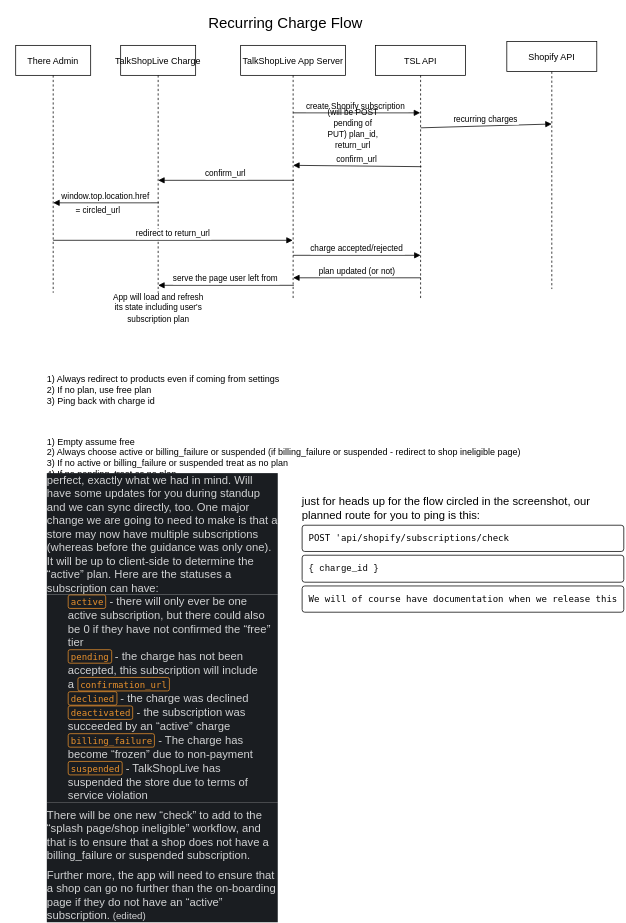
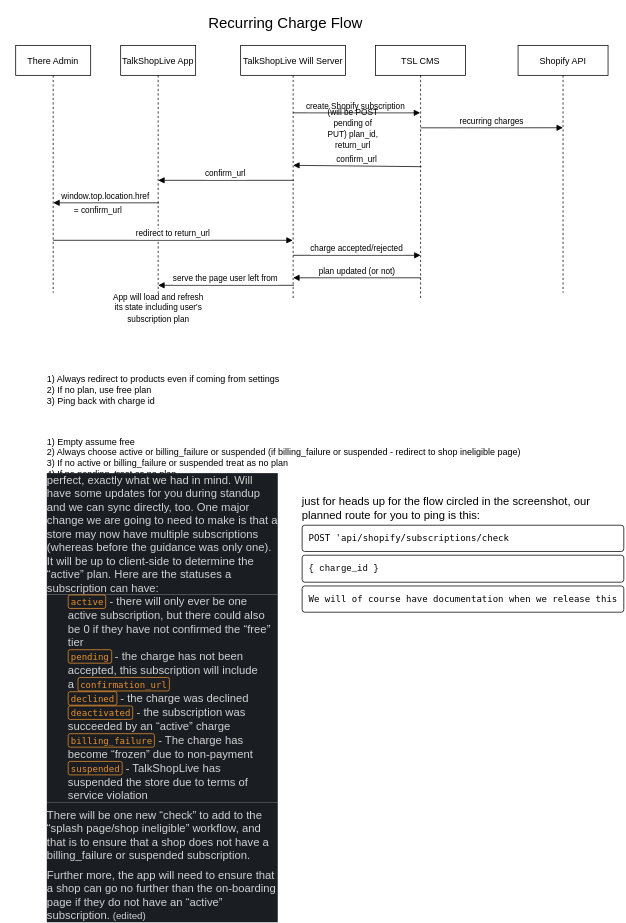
node "TalkShopLive Charge": label "TalkShopLive Charge" -> "TalkShopLive App"
node "TalkShopLive App Server": label "TalkShopLive App Server" -> "TalkShopLive Will Server"
node "TSL API": label "TSL API" -> "TSL CMS"
node "Shopify API": moved (552, 165) -> (563, 169)
node "= circled_url": label "= circled_url" -> "= confirm_url"
